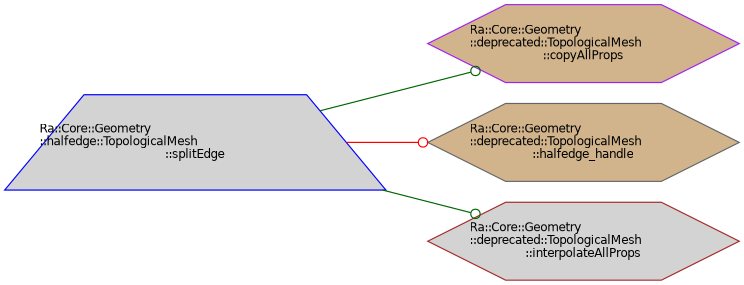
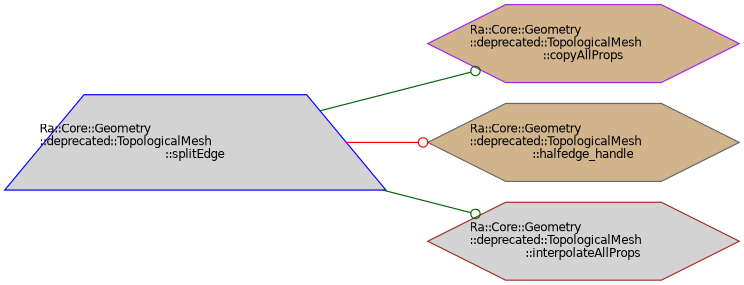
node "Ra::Core::Geometry ::halfedge::TopologicalMesh ::splitEdge": label "Ra::Core::Geometry ::halfedge::TopologicalMesh ::splitEdge" -> "Ra::Core::Geometry ::deprecated::TopologicalMesh ::splitEdge"
